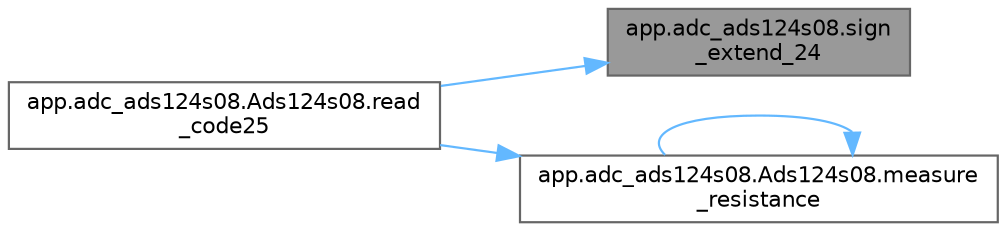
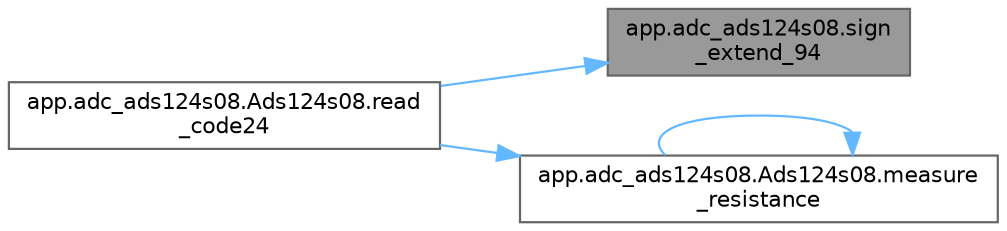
node "app.adc_ads124s08.sign _extend_24": label "app.adc_ads124s08.sign _extend_24" -> "app.adc_ads124s08.sign _extend_94"
node "app.adc_ads124s08.Ads124s08.read _code25": label "app.adc_ads124s08.Ads124s08.read _code25" -> "app.adc_ads124s08.Ads124s08.read _code24"
